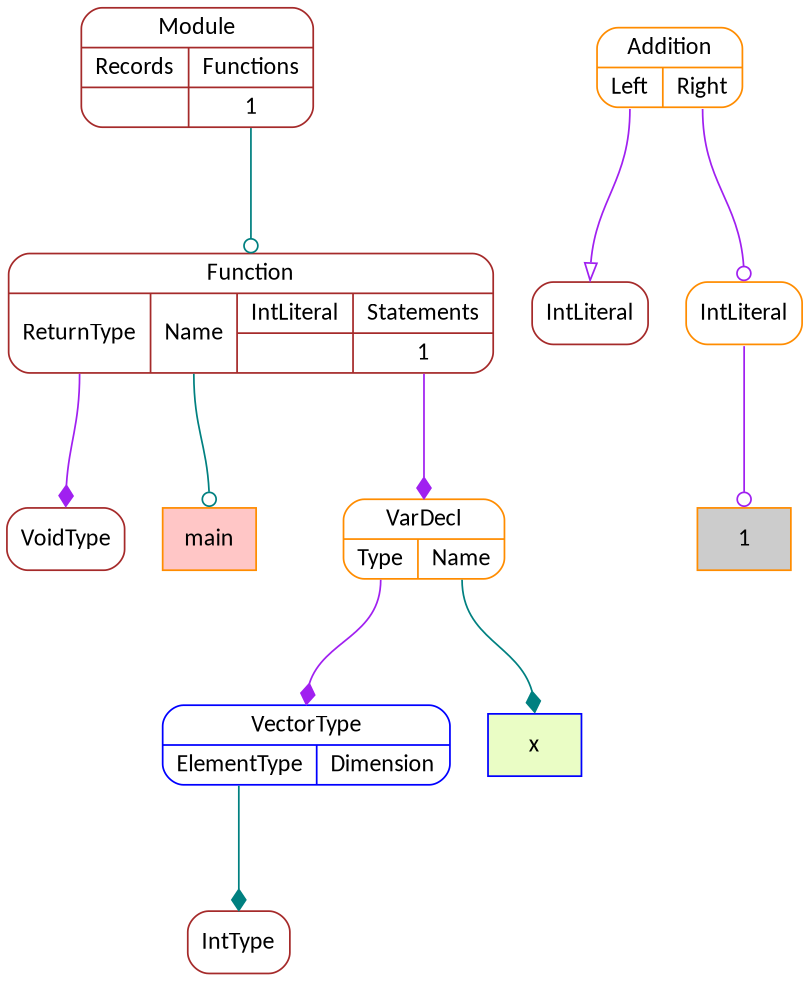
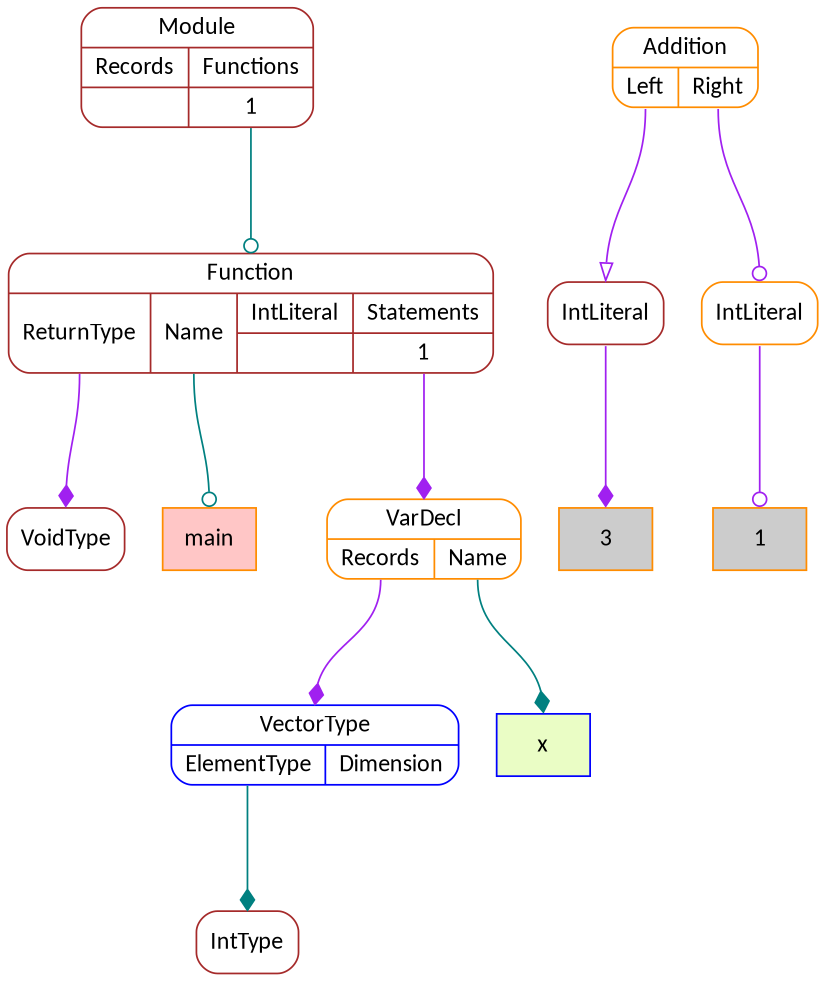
node "3": added
node "VarDecl": text "Type" -> "Records"
